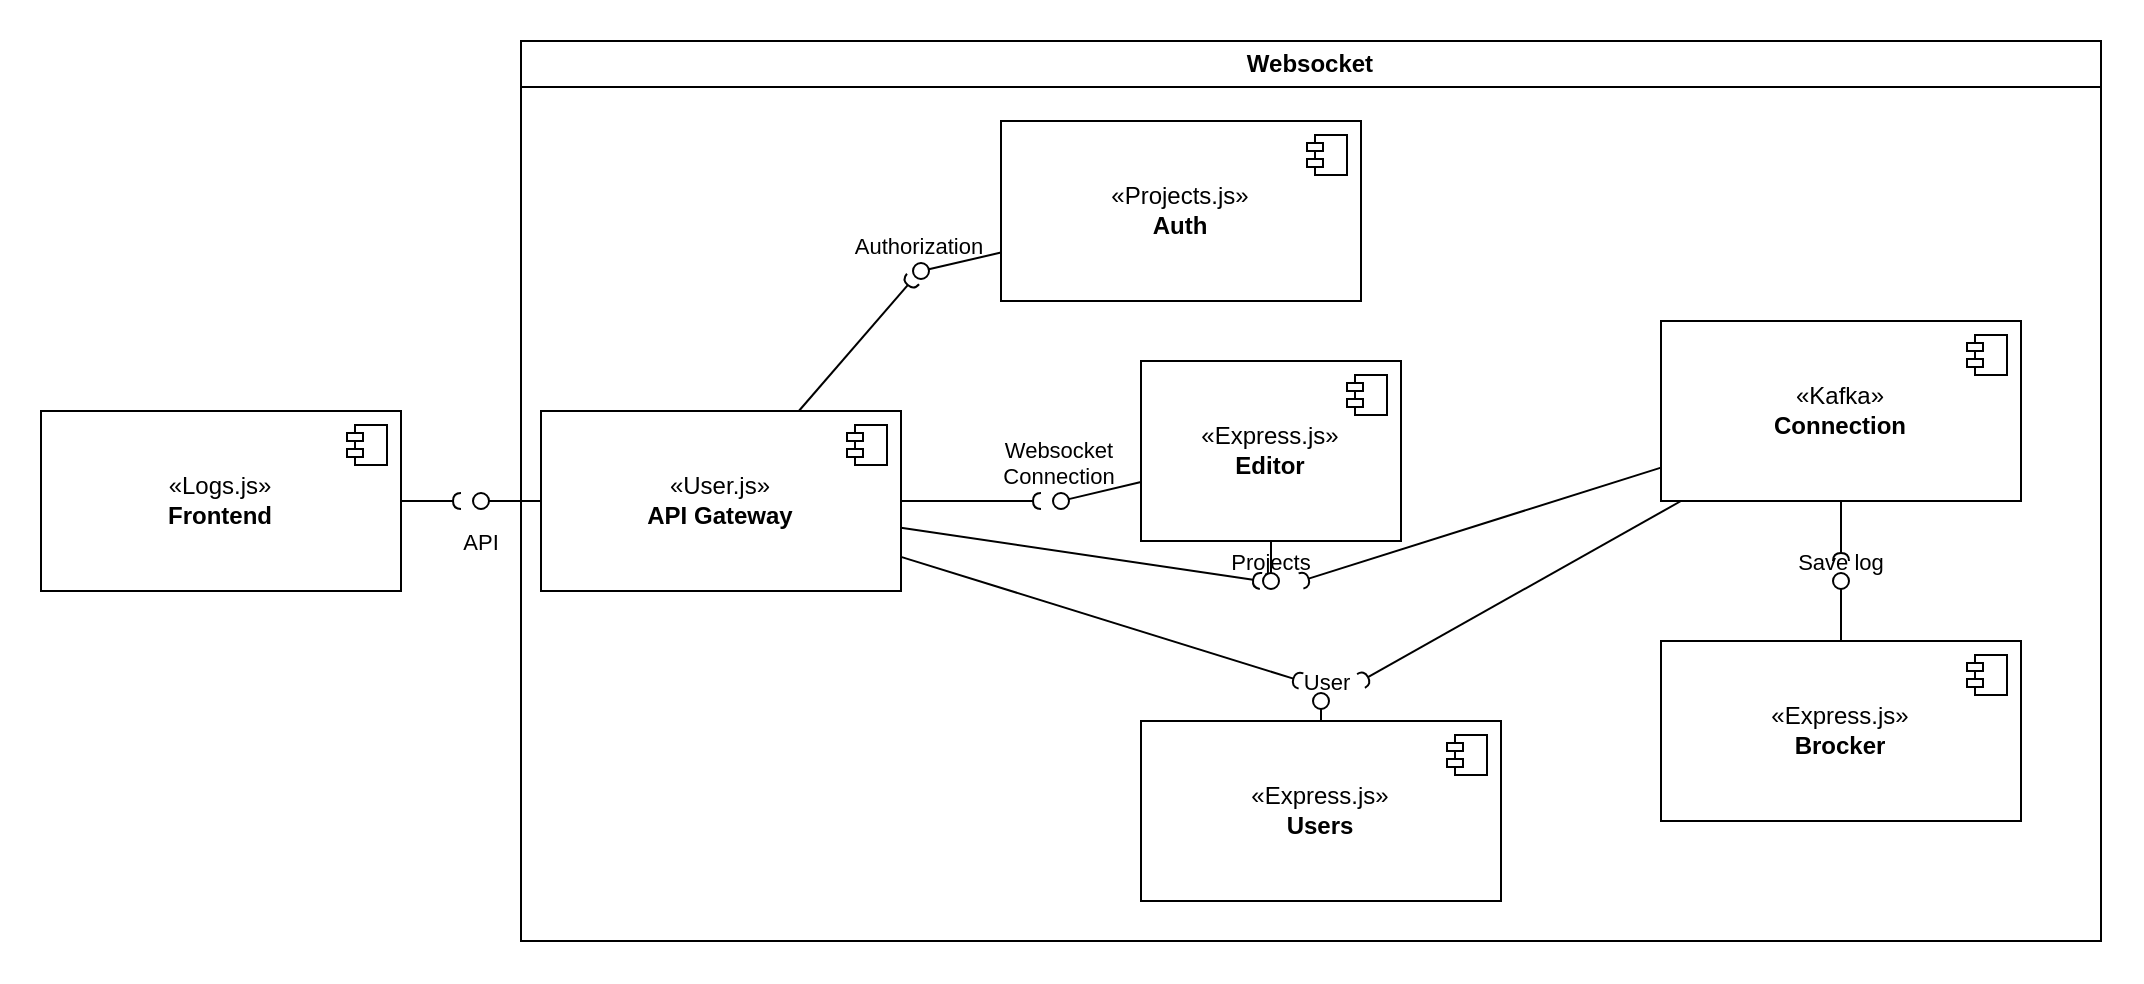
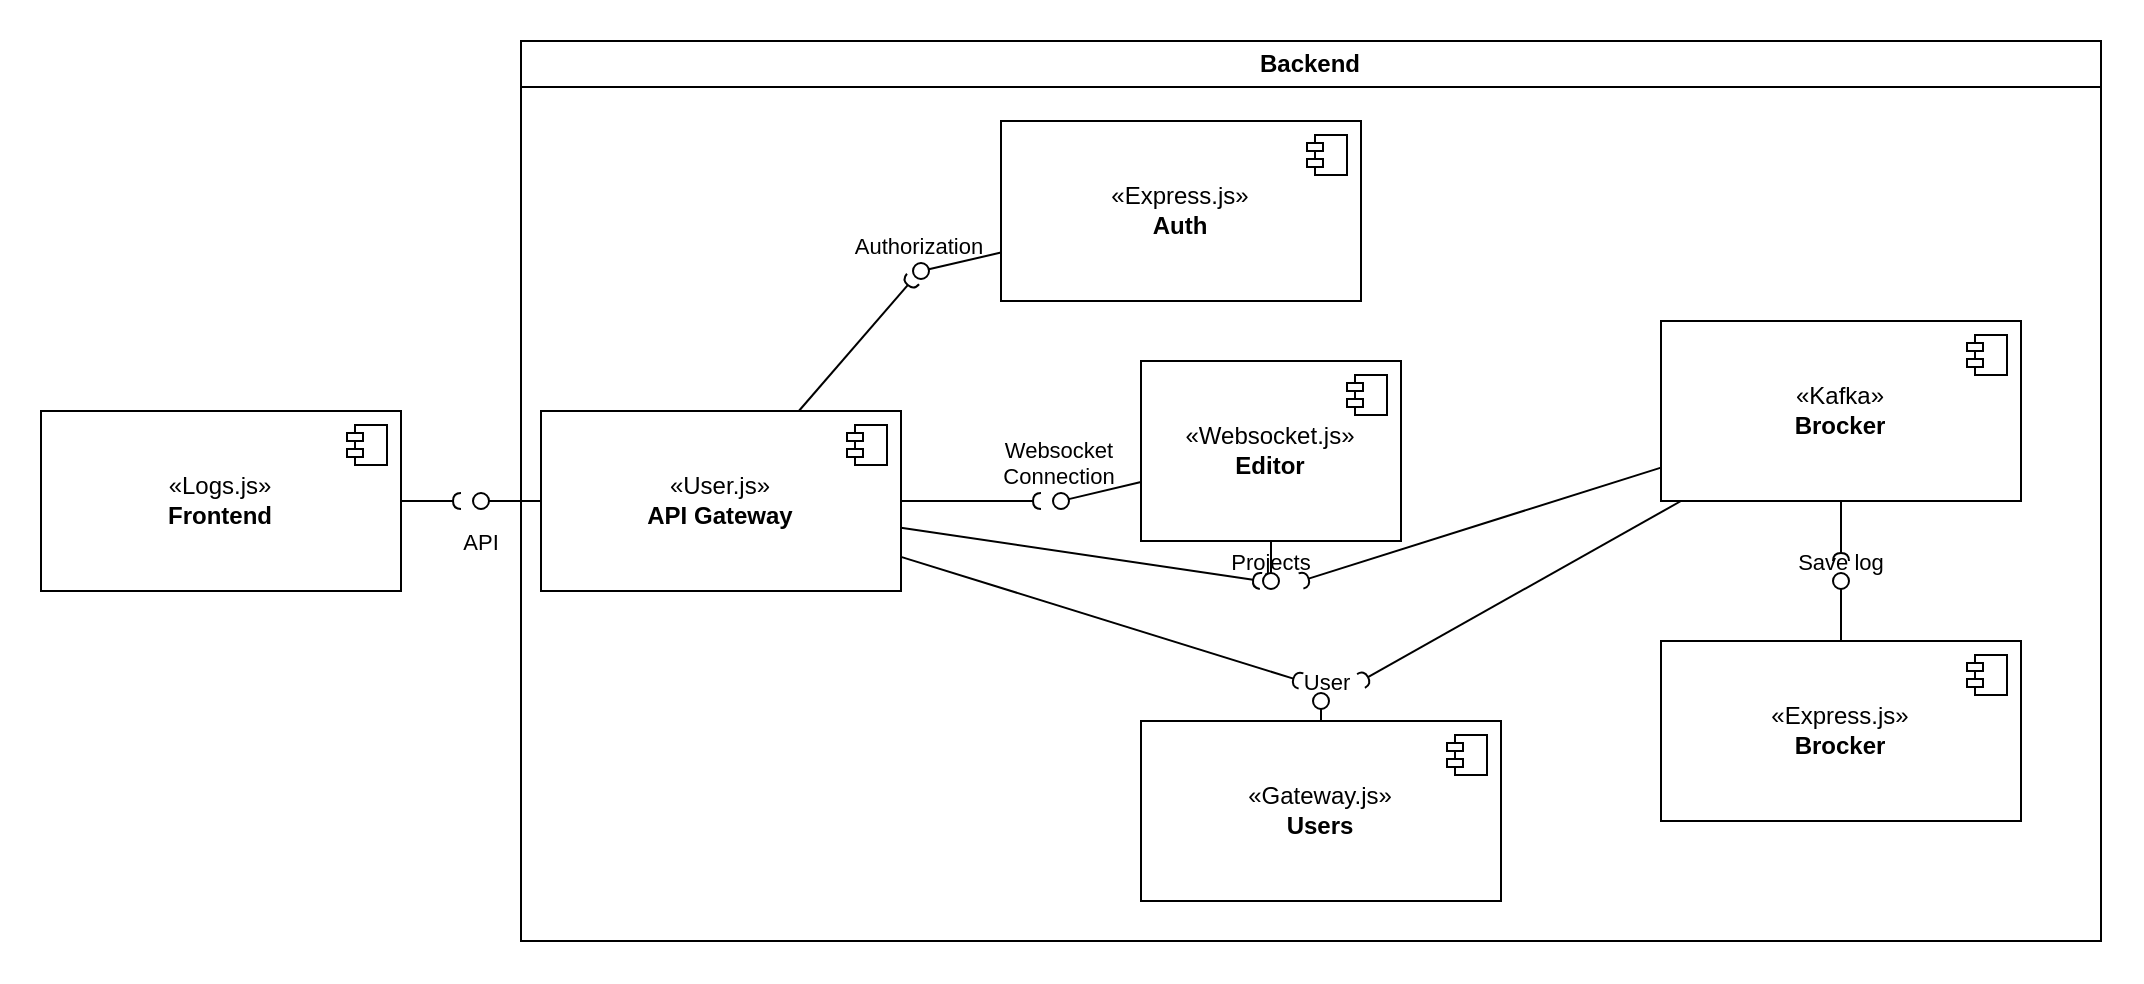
node "Websocket": label "Websocket" -> "Backend"
node "«Projects.js» Auth": label "«Projects.js» Auth" -> "«Express.js» Auth"
node "«Kafka» Connection": label "«Kafka» Connection" -> "«Kafka» Brocker"
node "«Express.js» Editor": label "«Express.js» Editor" -> "«Websocket.js» Editor"
node "«Express.js» Users": label "«Express.js» Users" -> "«Gateway.js» Users"
